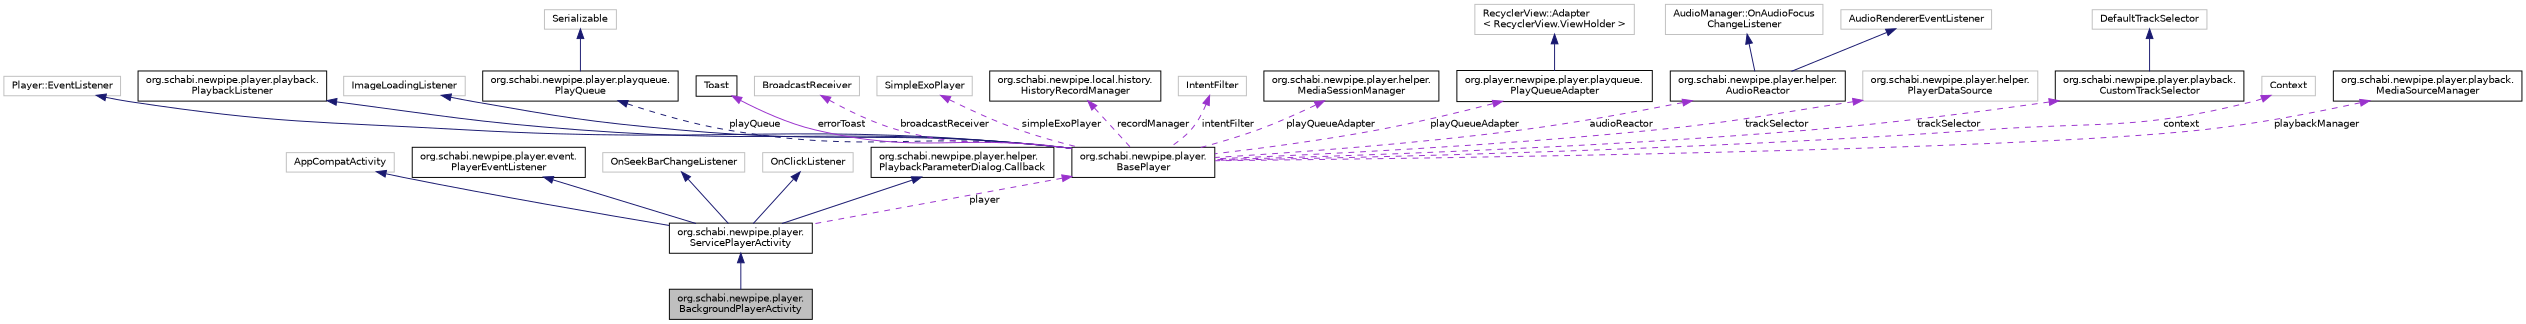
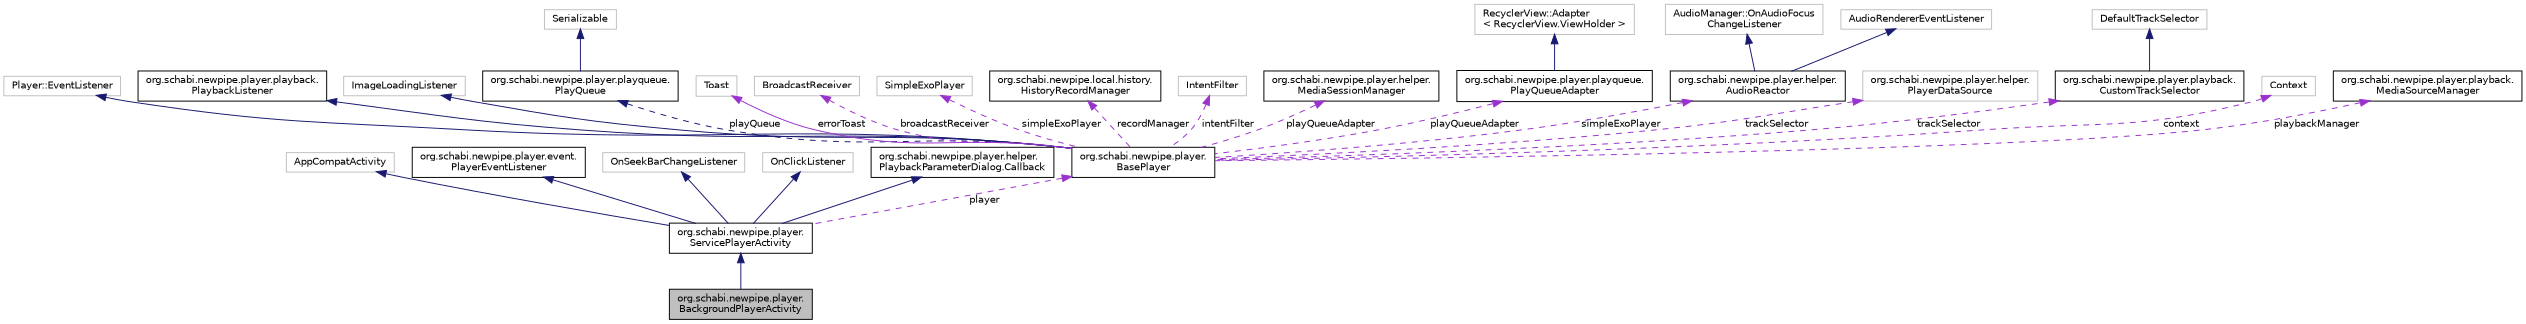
node "Toast": color black -> grey75
node "org.player.newpipe.player.playqueue. PlayQueueAdapter": label "org.player.newpipe.player.playqueue. PlayQueueAdapter" -> "org.schabi.newpipe.player.playqueue. PlayQueueAdapter"
edge "org.schabi.newpipe.player. BasePlayer" -> "org.schabi.newpipe.player.helper. AudioReactor": label " audioReactor" -> " simpleExoPlayer"
